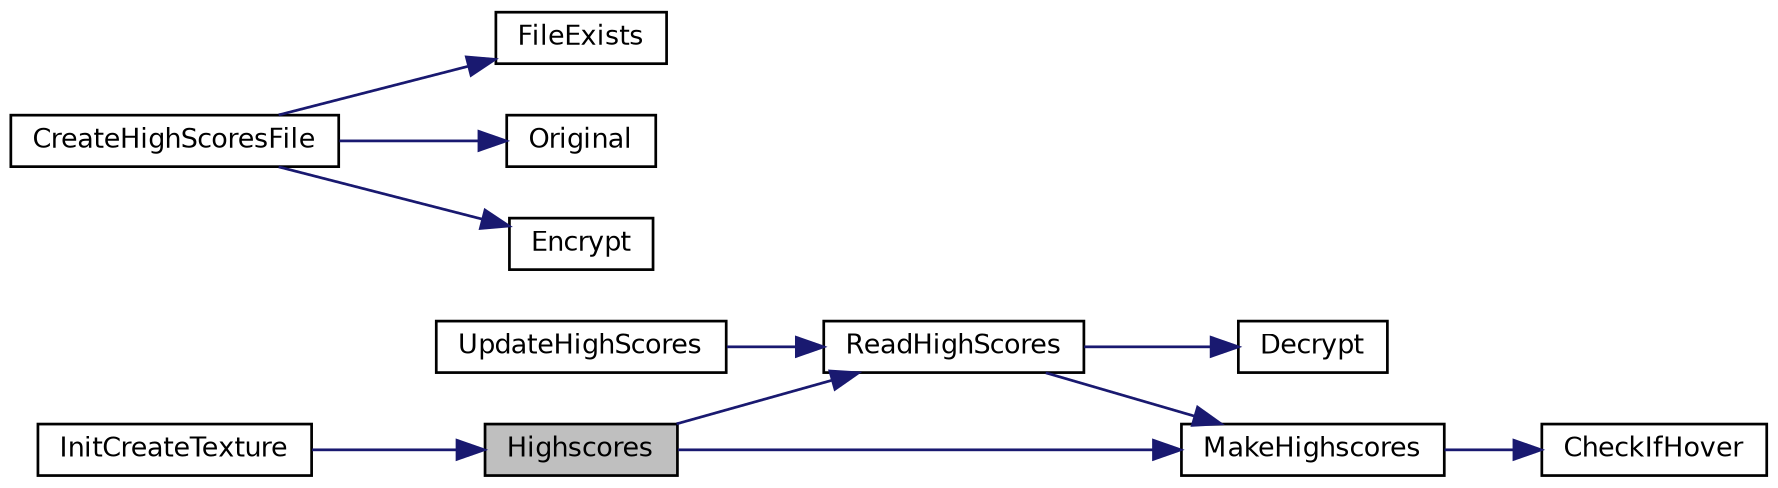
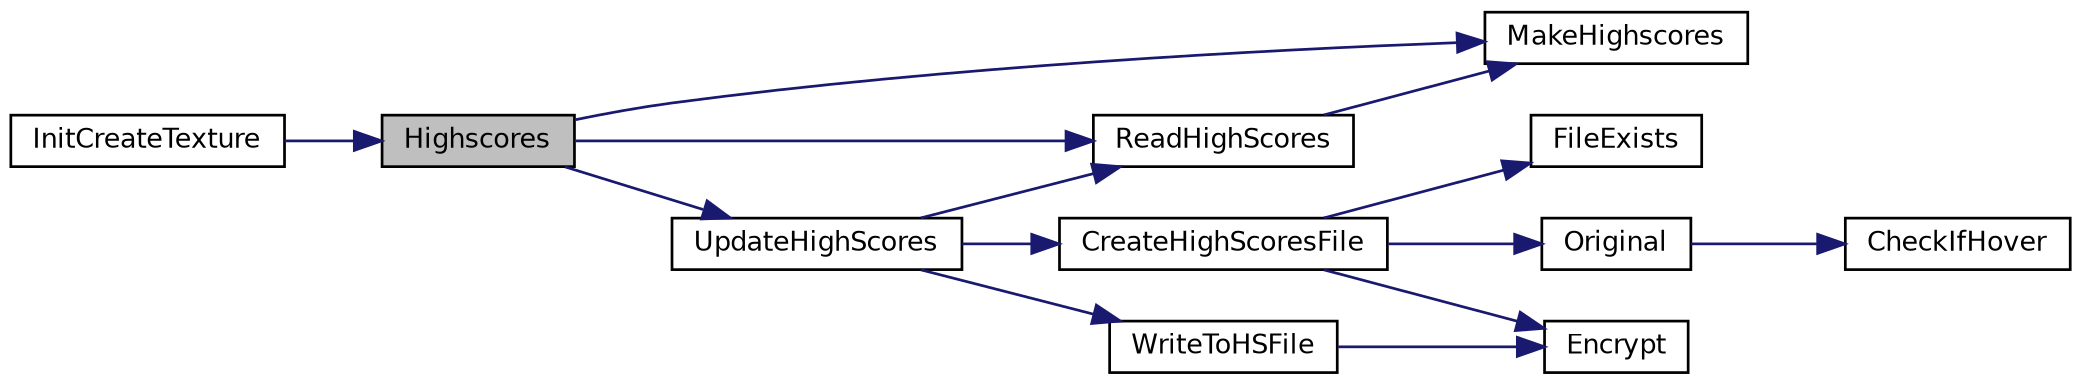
edge "Highscores" -> "UpdateHighScores": added
edge "UpdateHighScores" -> "CreateHighScoresFile": added
node "WriteToHSFile": added
node "Decrypt": removed
edge "MakeHighscores" -> "CheckIfHover": now "Original" -> "CheckIfHover"
